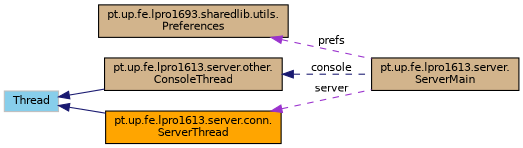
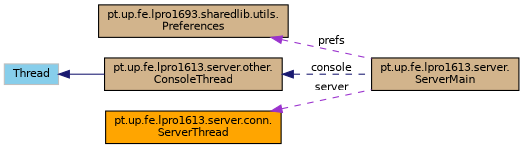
edge "pt.up.fe.lpro1613.server.conn. ServerThread" -> "Thread": removed
